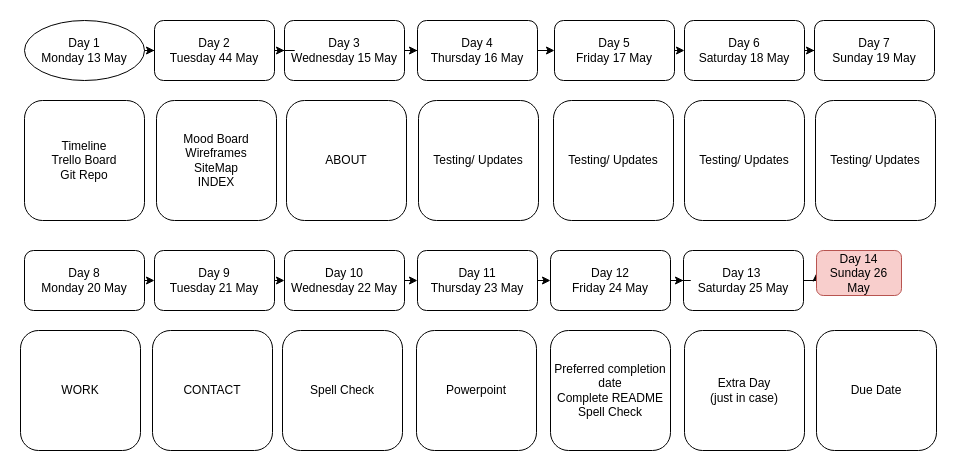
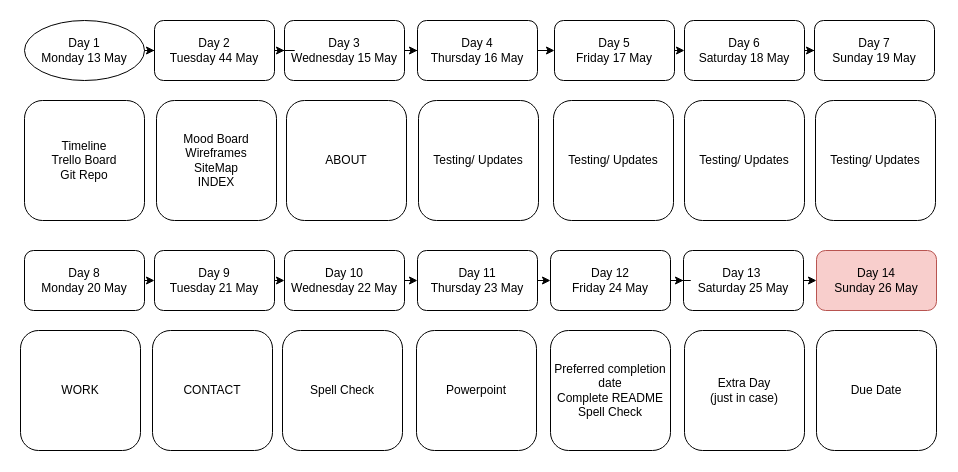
node "Day 14 Sunday 26 May": size 85x45 -> 120x60
